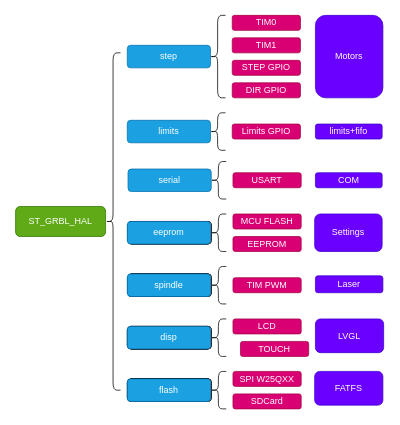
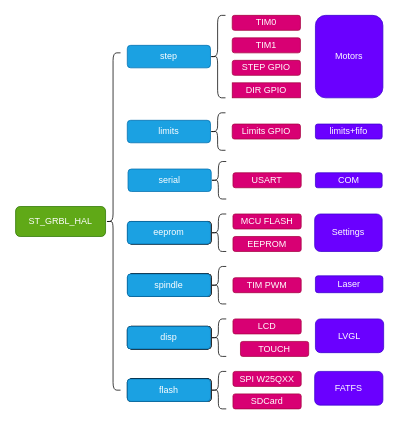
node "DIR GPIO": shape rounded rectangle -> rectangle
